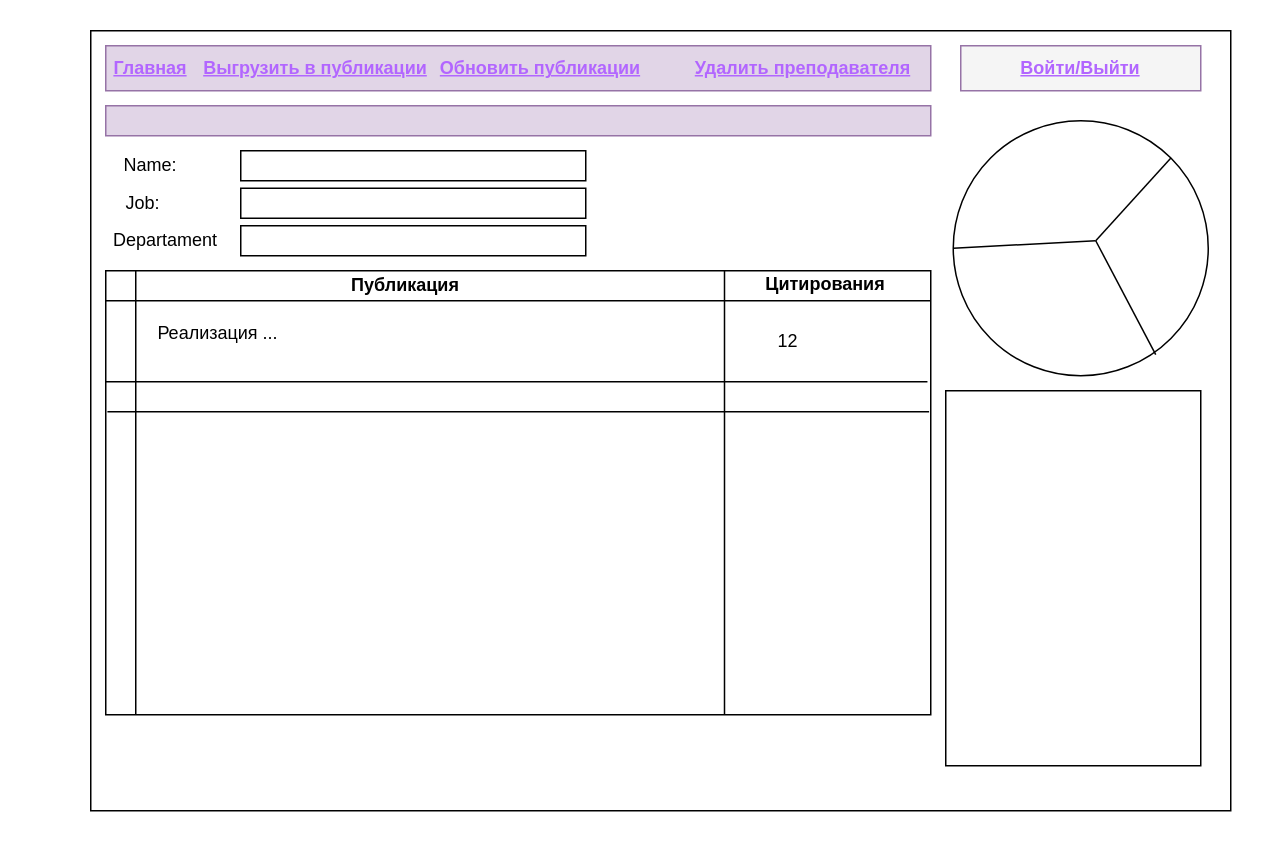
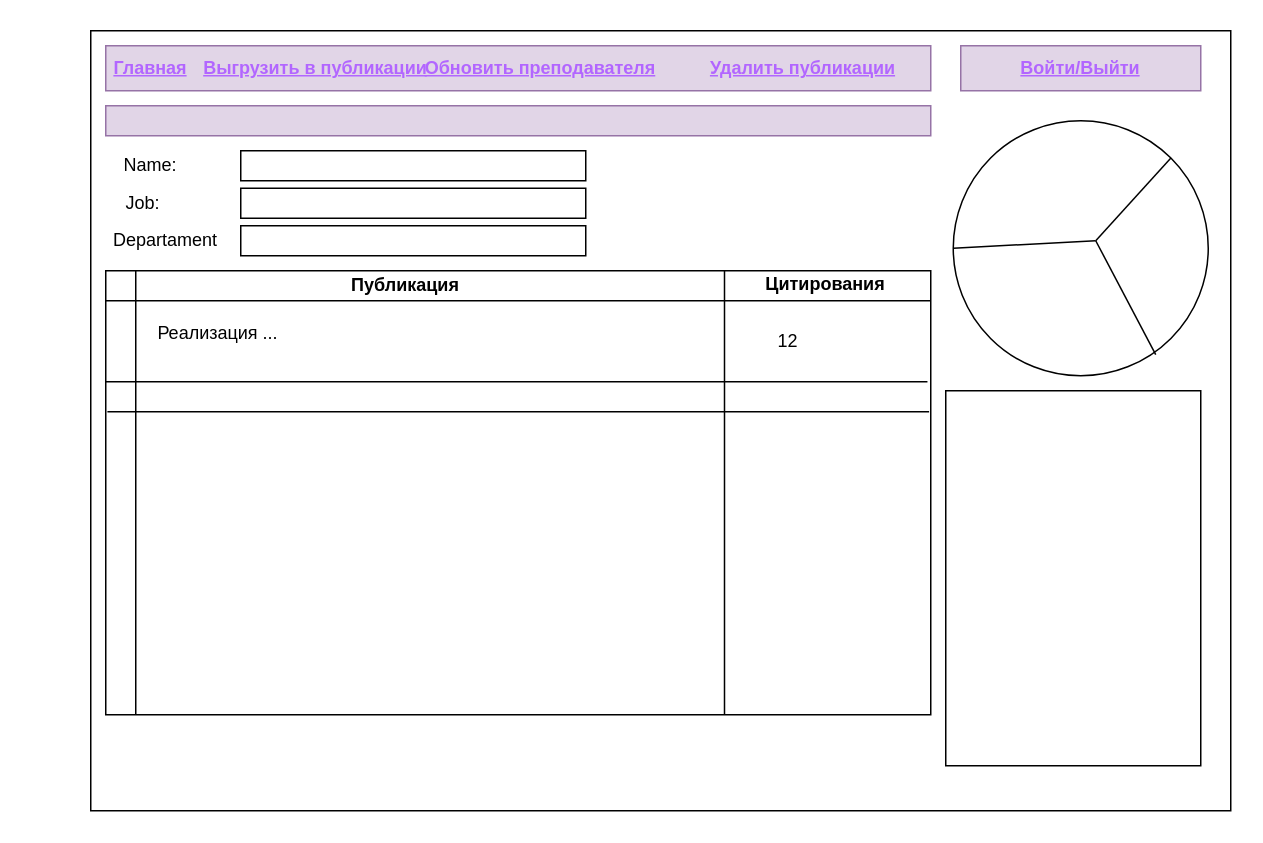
node "Обновить публикации": label "Обновить публикации" -> "Обновить преподавателя"
node "Удалить преподавателя": label "Удалить преподавателя" -> "Удалить публикации"
node "Войти/Выйти": fillcolor #f5f5f5 -> #e1d5e7
